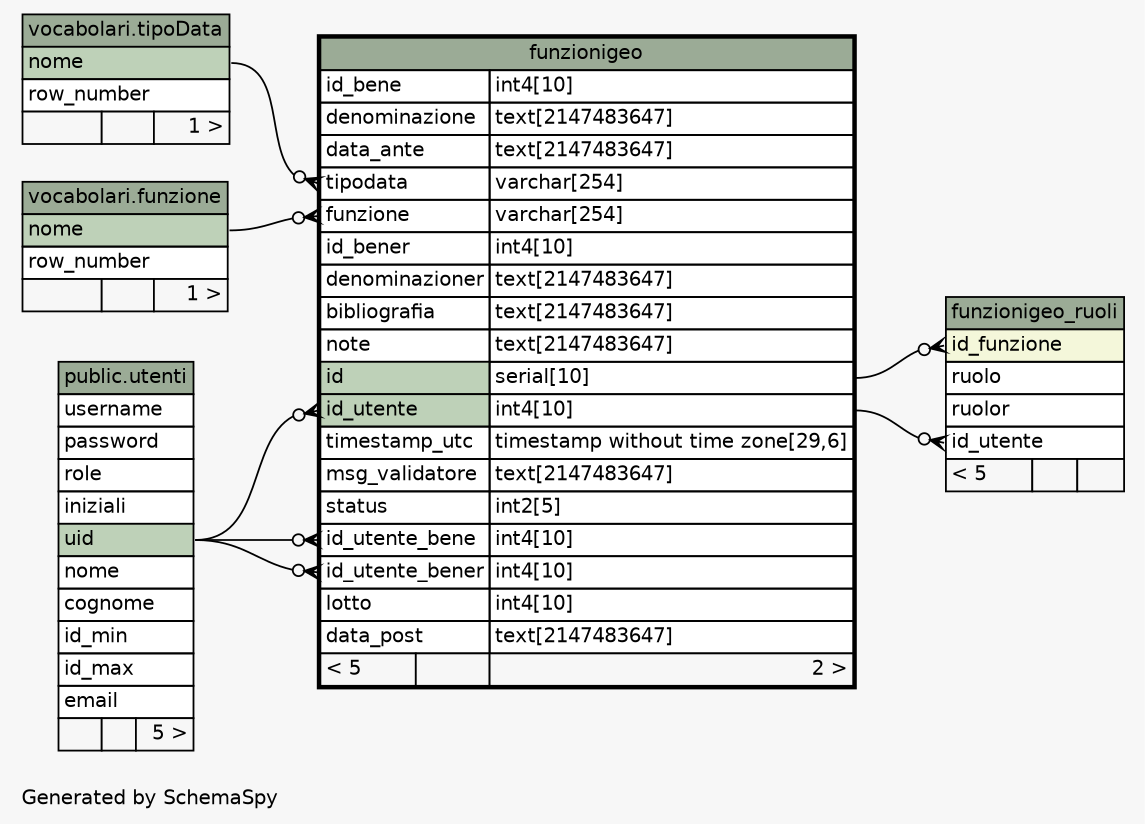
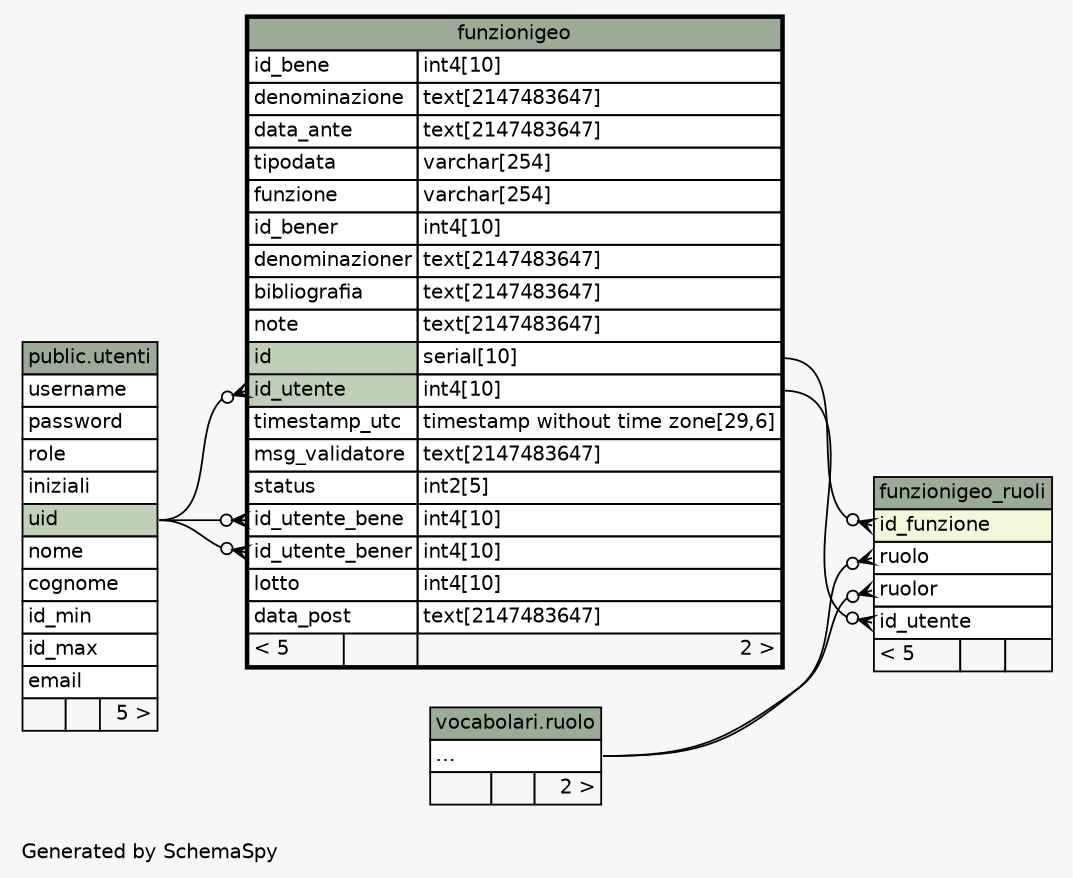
node "vocabolari.tipoData": removed
node "vocabolari.funzione": removed
node "vocabolari.ruolo": added
